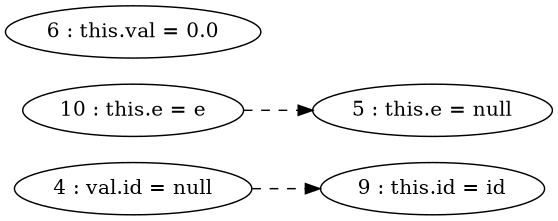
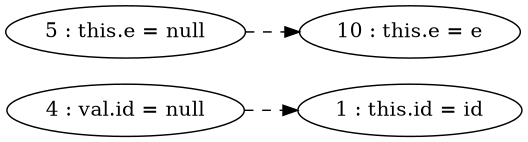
node "6 : this.val = 0.0": removed
edge "10 : this.e = e" -> "5 : this.e = null": reversed
node "9 : this.id = id": label "9 : this.id = id" -> "1 : this.id = id"
